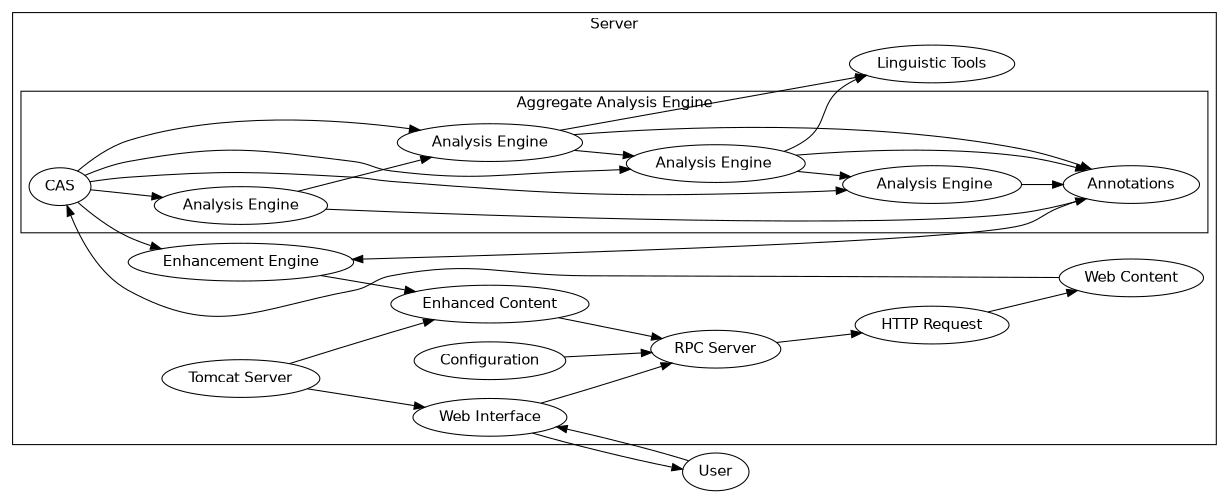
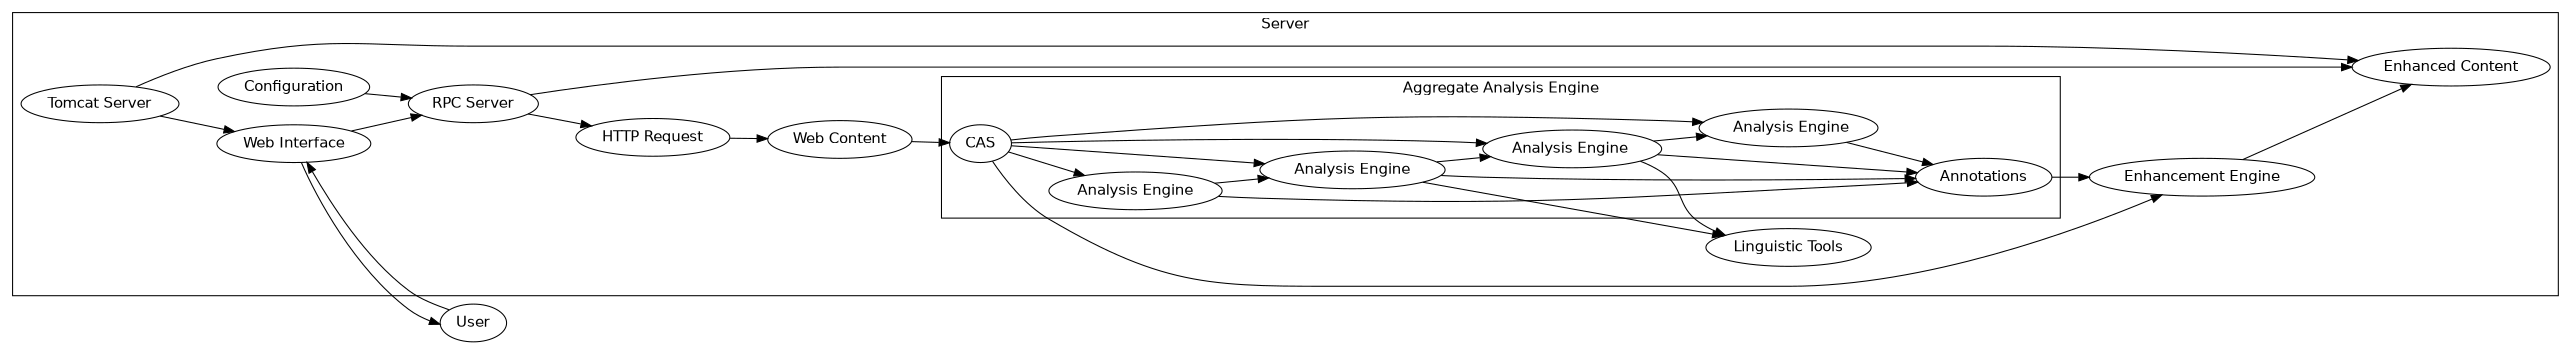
edge "Enhanced Content" -> "RPC Server": reversed
